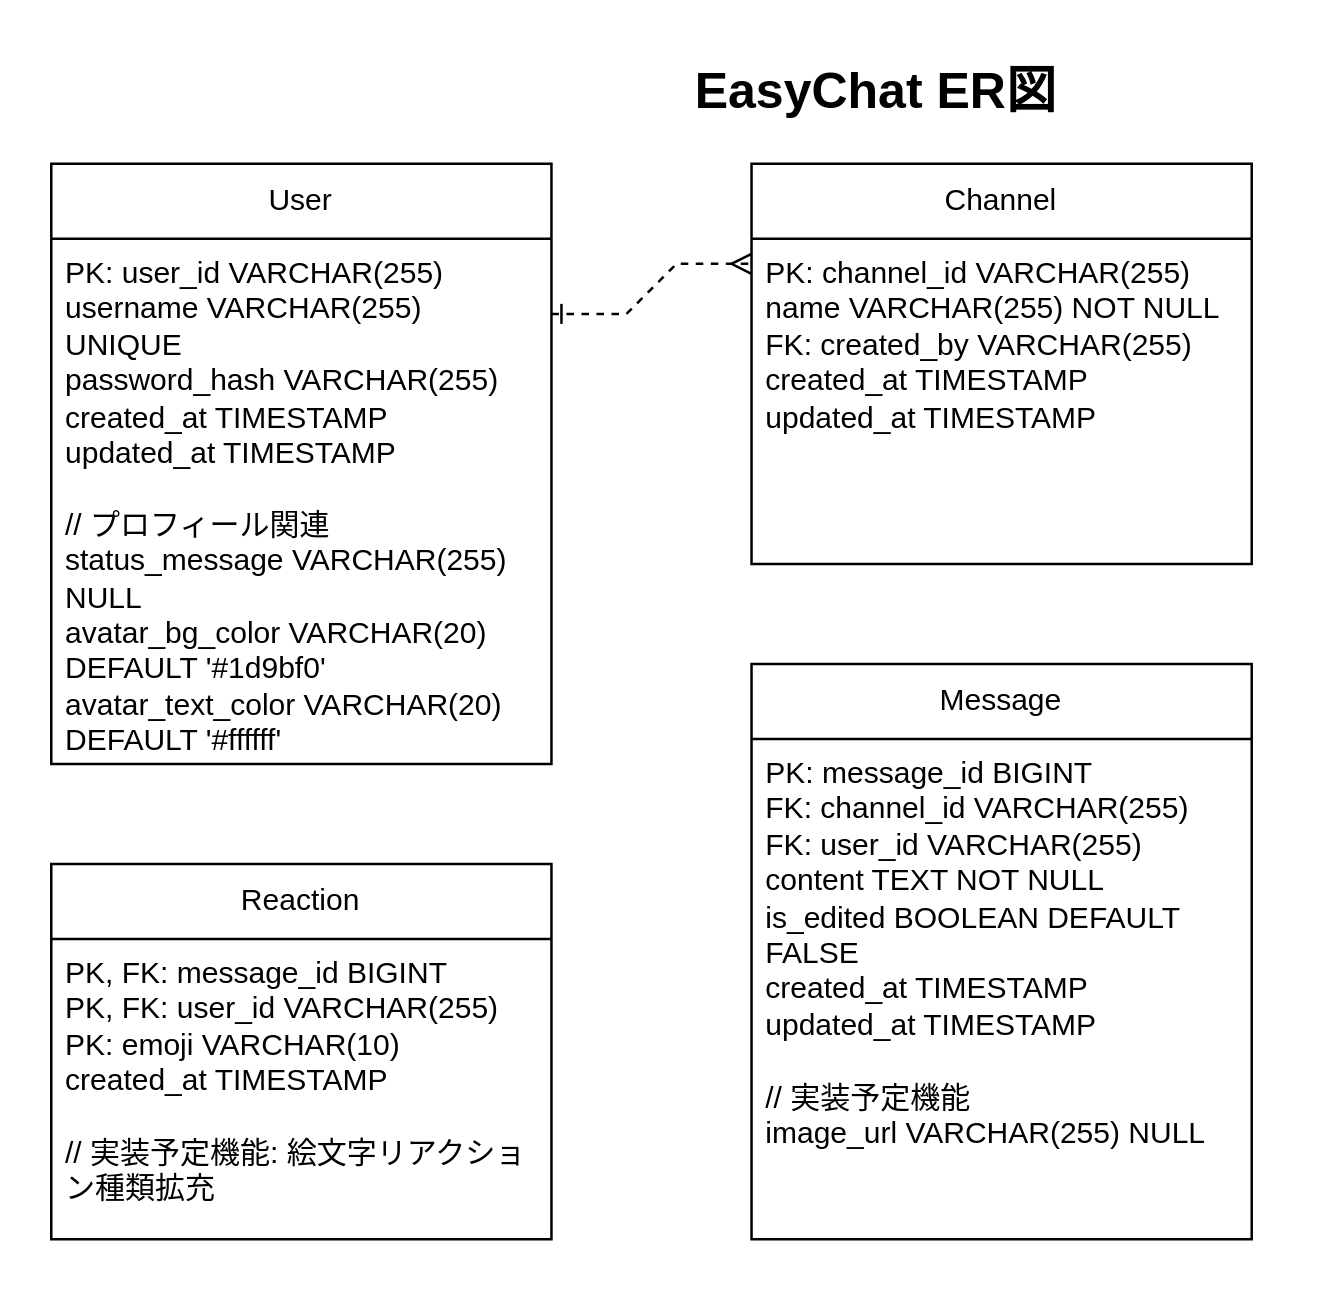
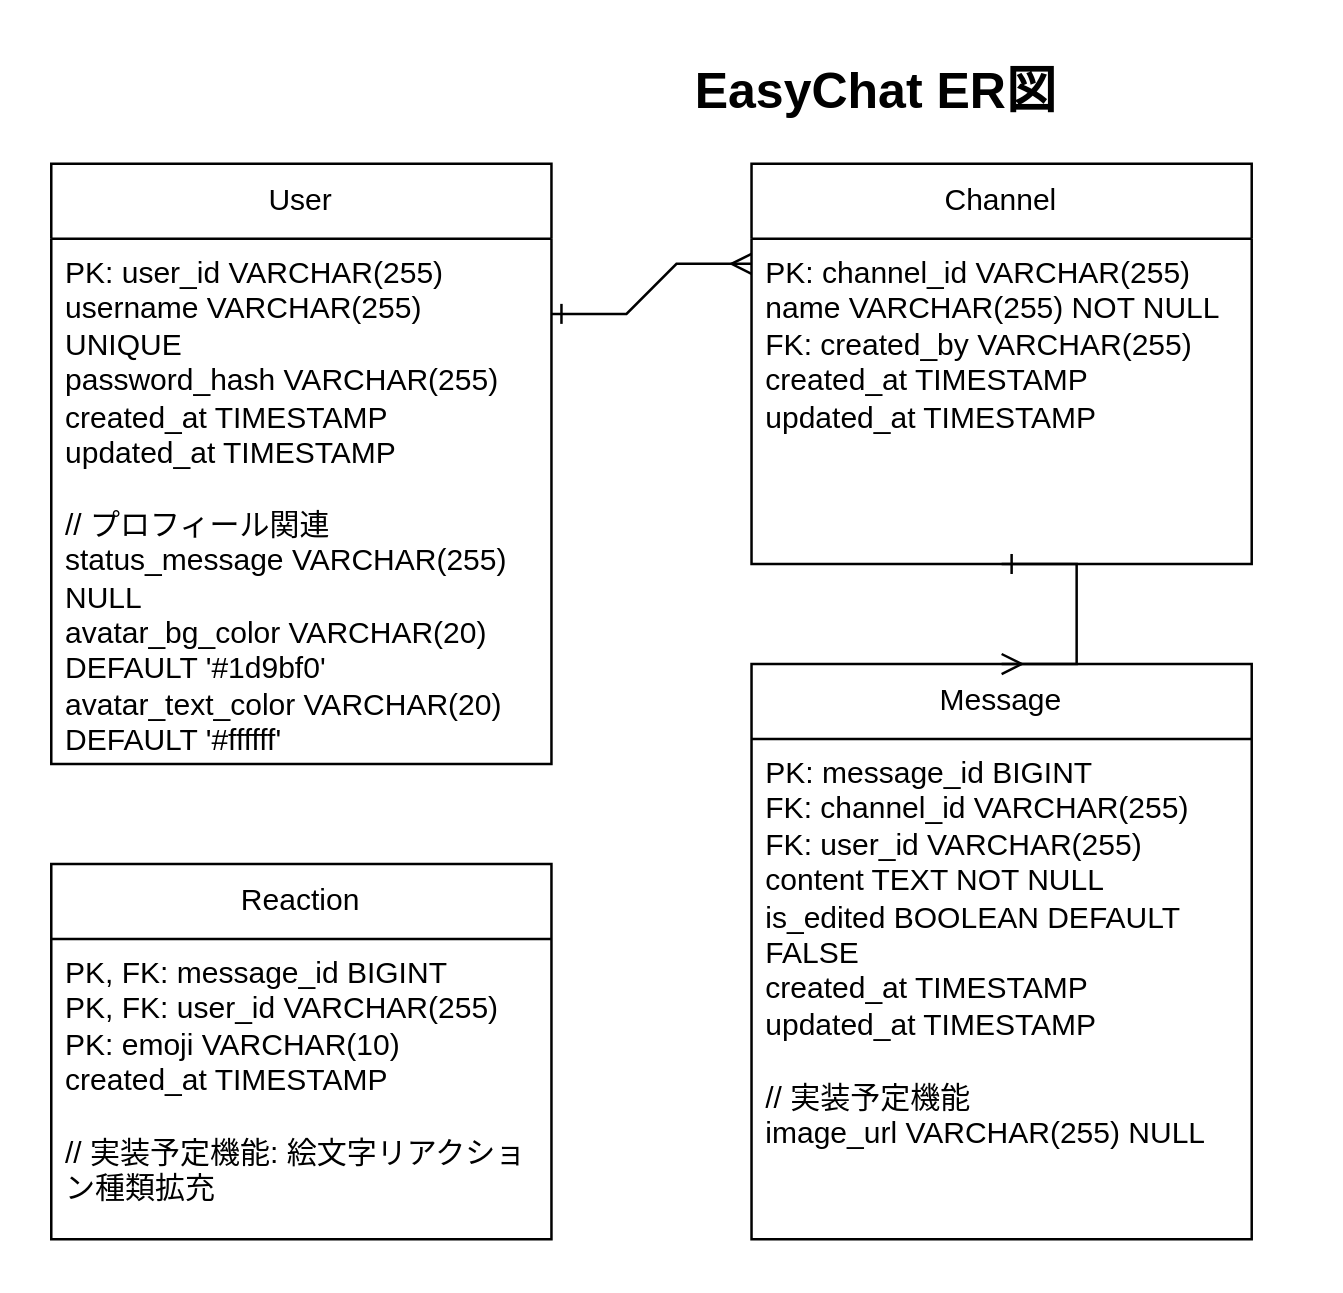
edge "Channel" -- "User": style dashed -> solid
edge "Channel" -- "Message": added
